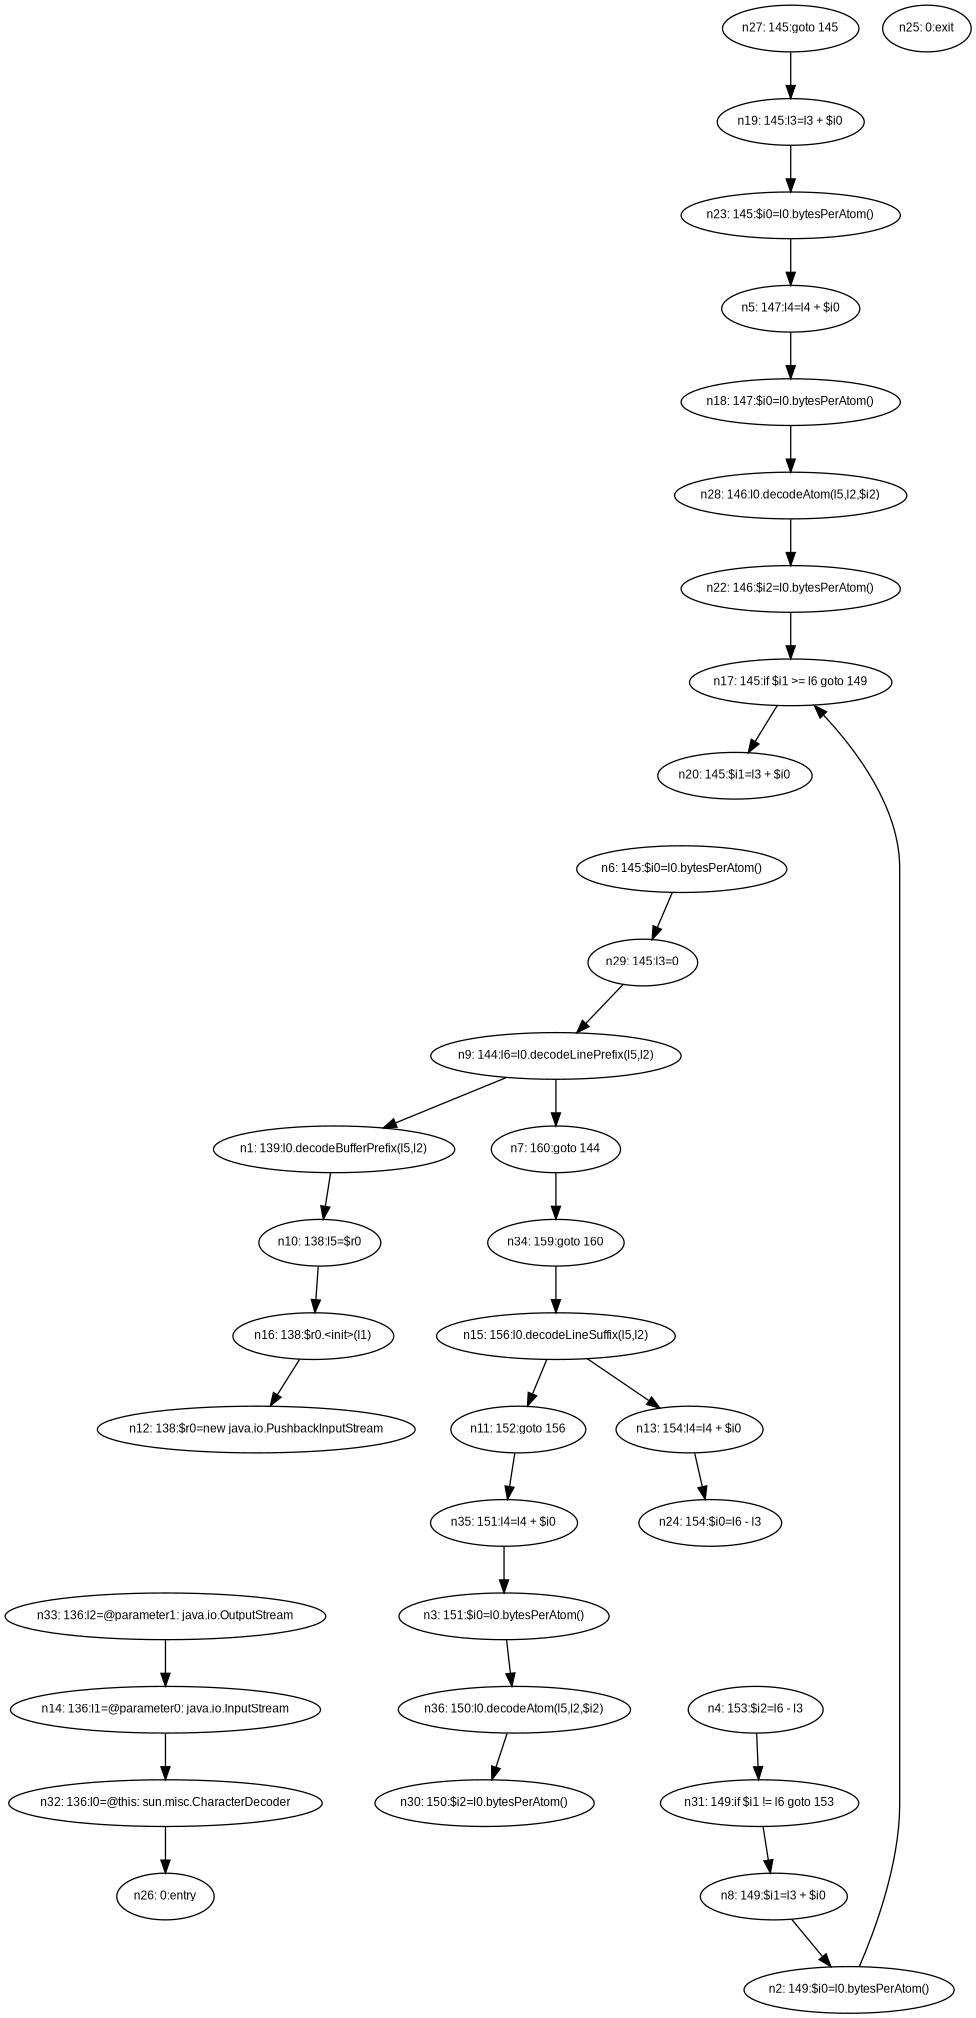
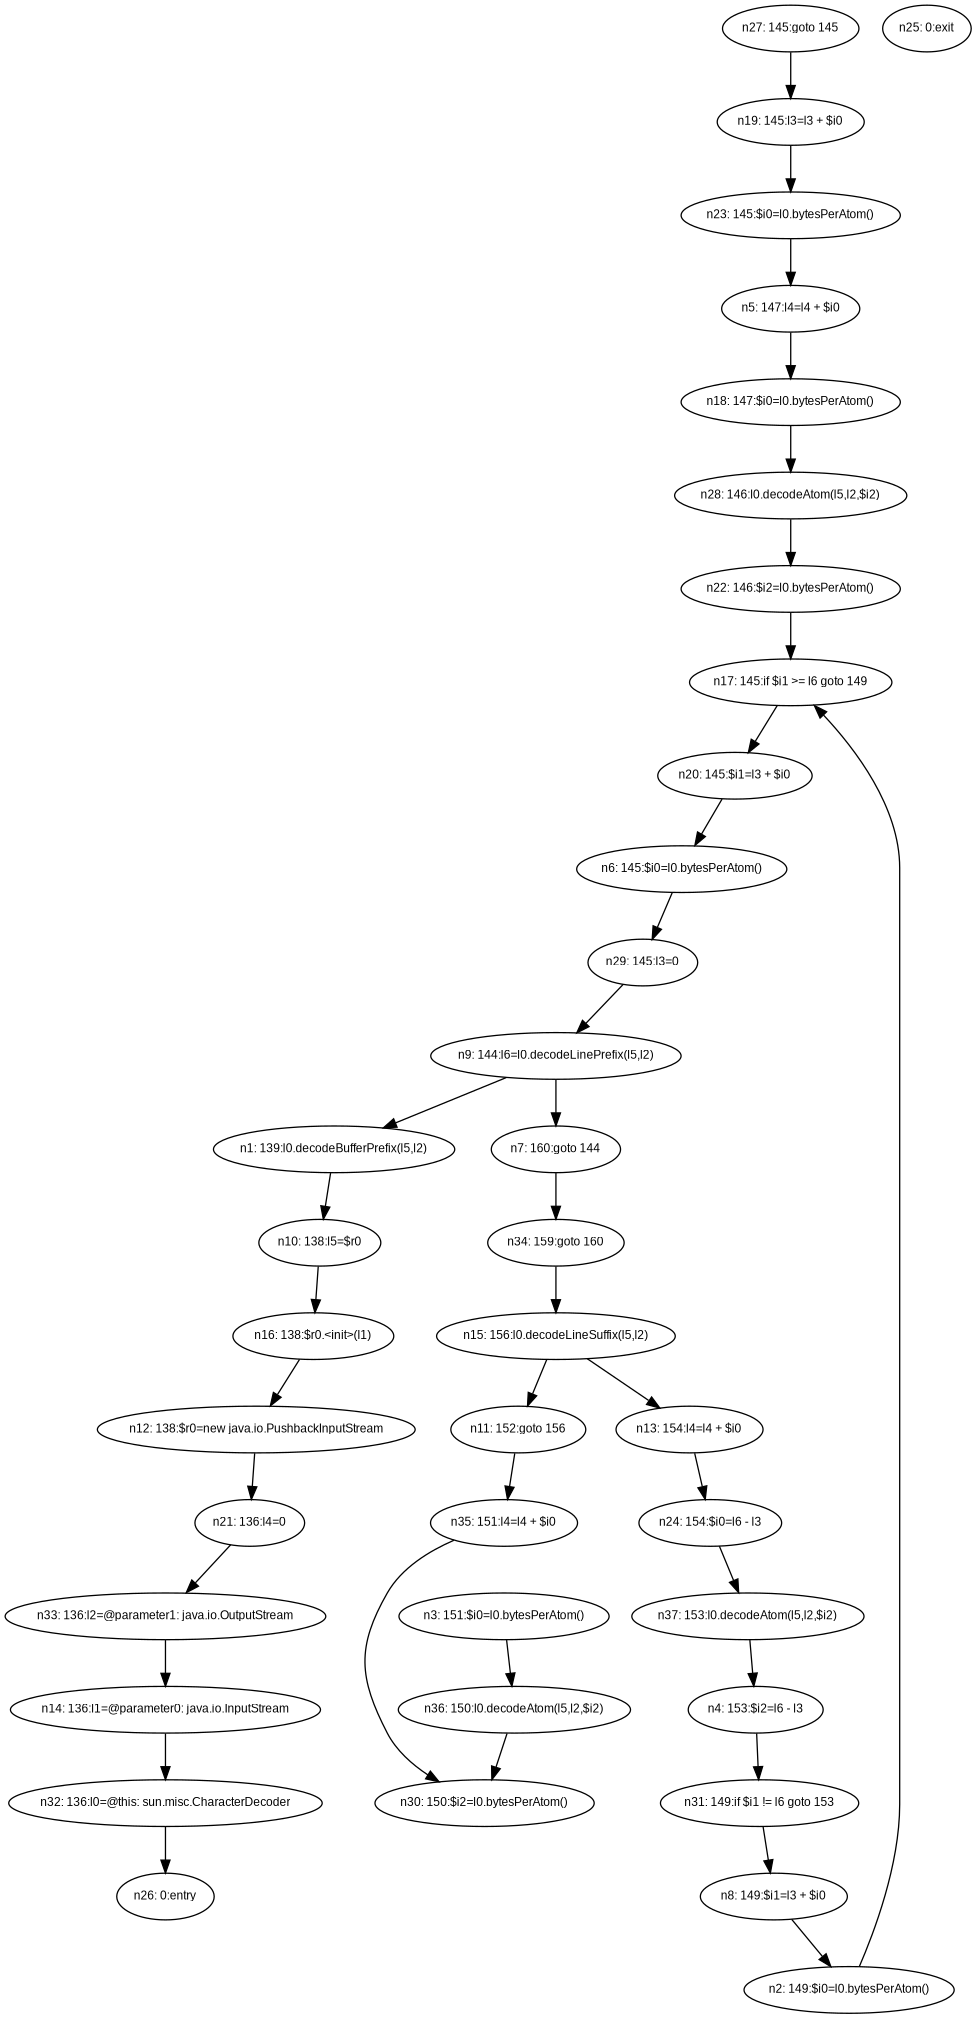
edge "n20: 145:$i1=l3 + $i0" -> "n6: 145:$i0=l0.bytesPerAtom()": added
node "n21: 136:l4=0": added
edge "n35: 151:l4=l4 + $i0" -> "n3: 151:$i0=l0.bytesPerAtom()": now "n35: 151:l4=l4 + $i0" -> "n30: 150:$i2=l0.bytesPerAtom()"
node "n37: 153:l0.decodeAtom(l5,l2,$i2)": added
